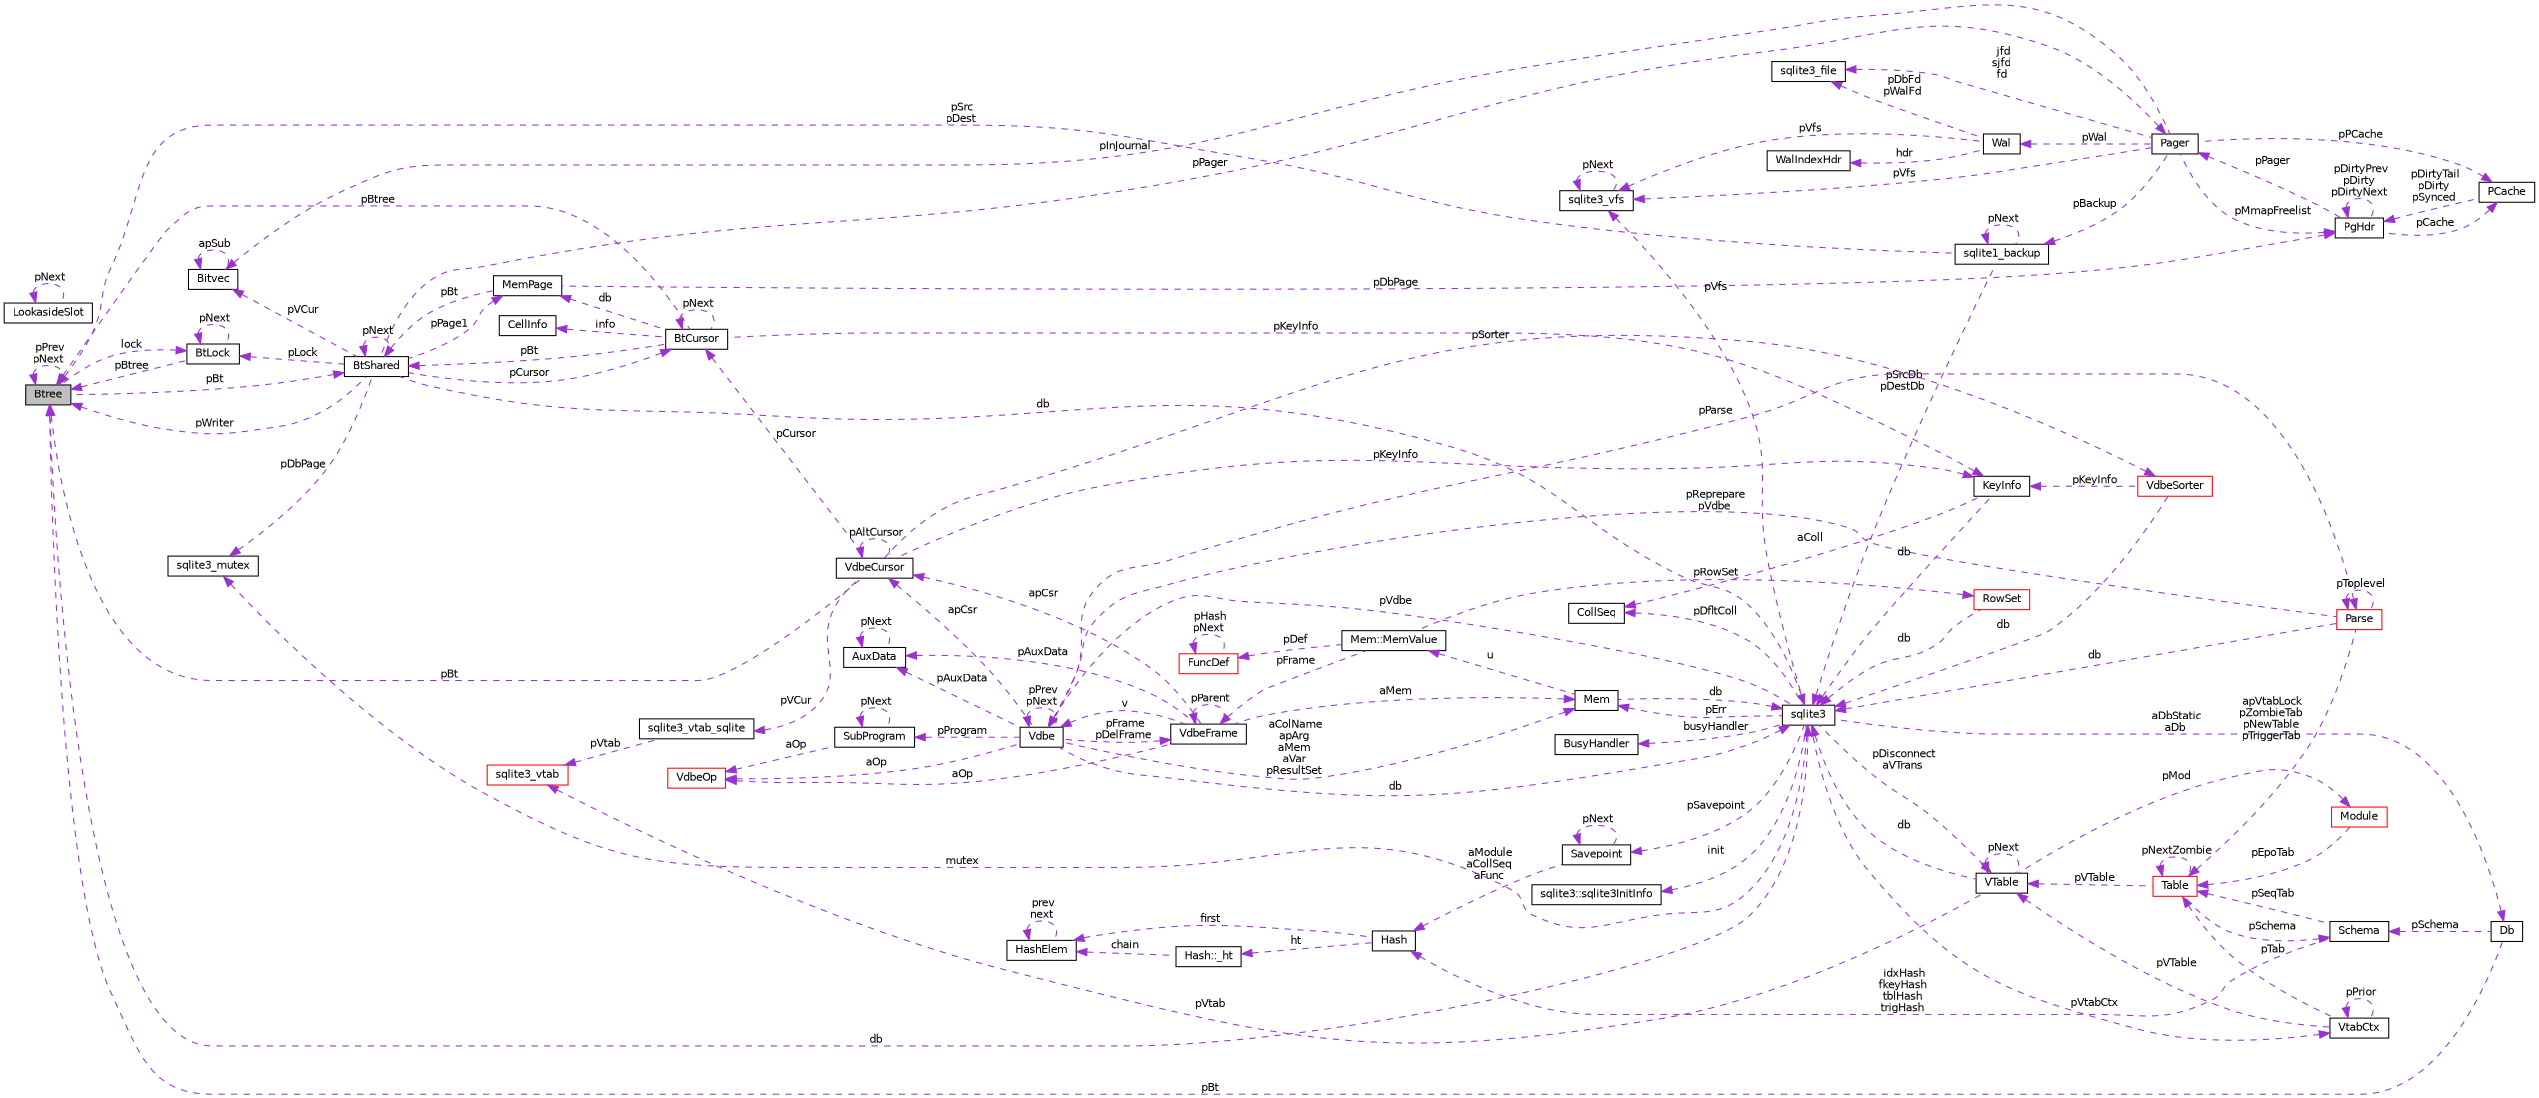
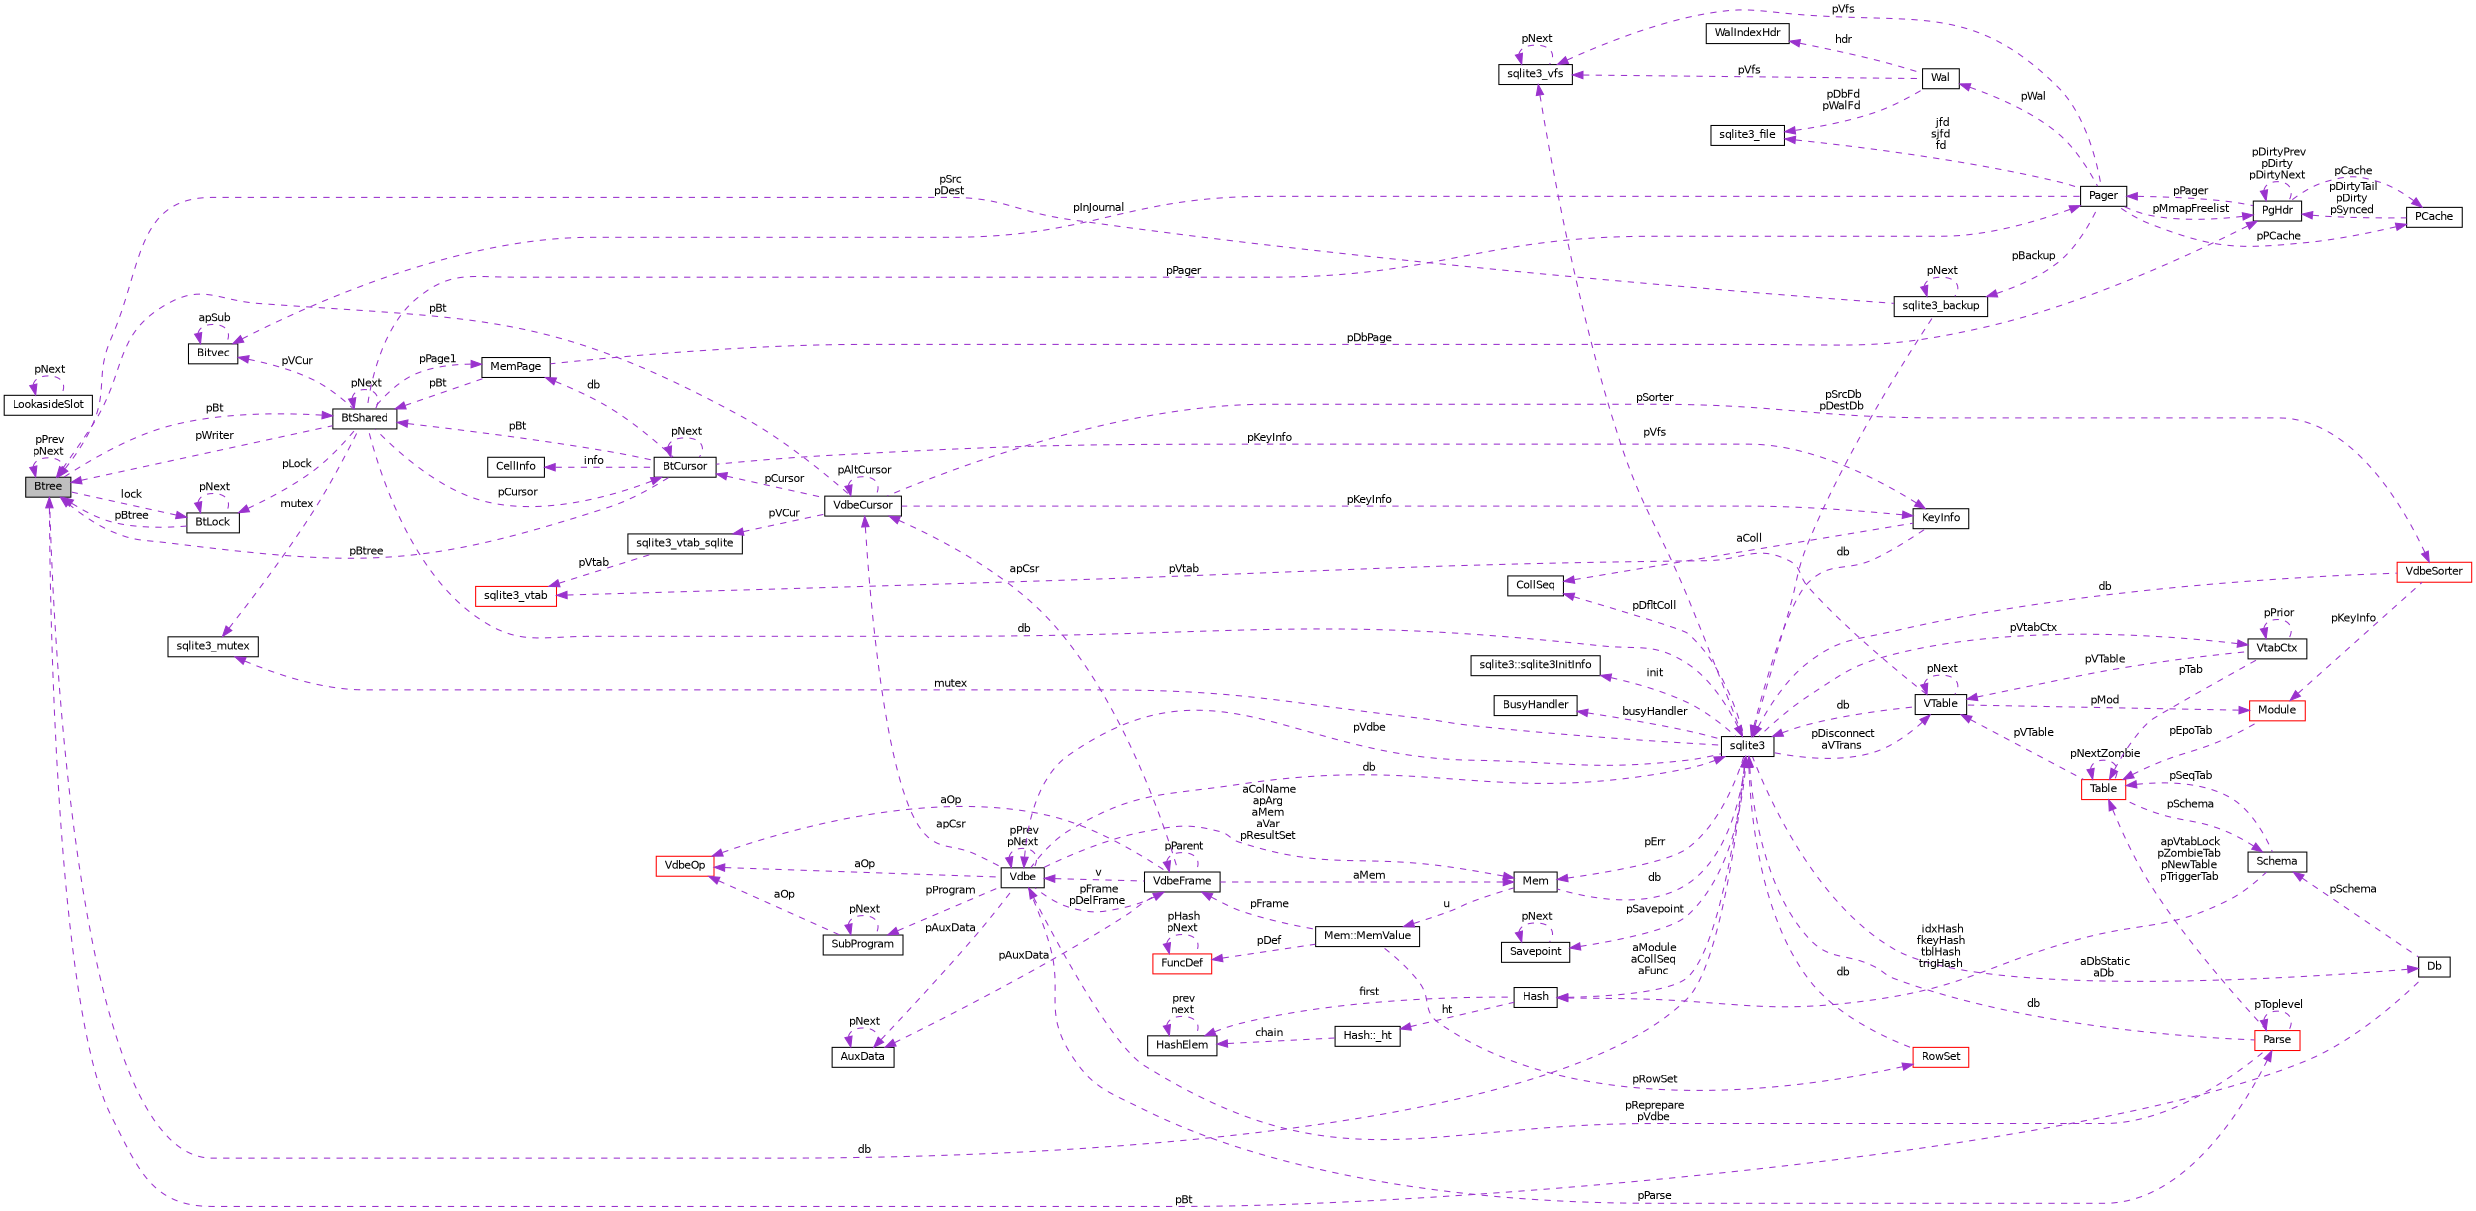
node "sqlite1_backup": label "sqlite1_backup" -> "sqlite3_backup"
edge "BtShared" -> "sqlite3_mutex": label " pDbPage" -> " mutex"
edge "VdbeSorter" -> "KeyInfo": now "VdbeSorter" -> "Module"
edge "Savepoint" -> "Hash": now "sqlite3" -> "Hash"
